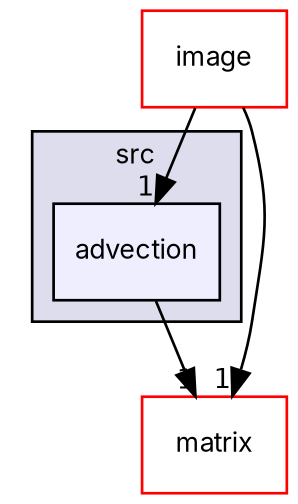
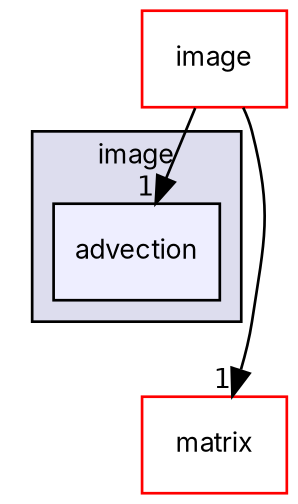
cluster "src": label "src" -> "image"
edge "advection" -> "matrix": removed
